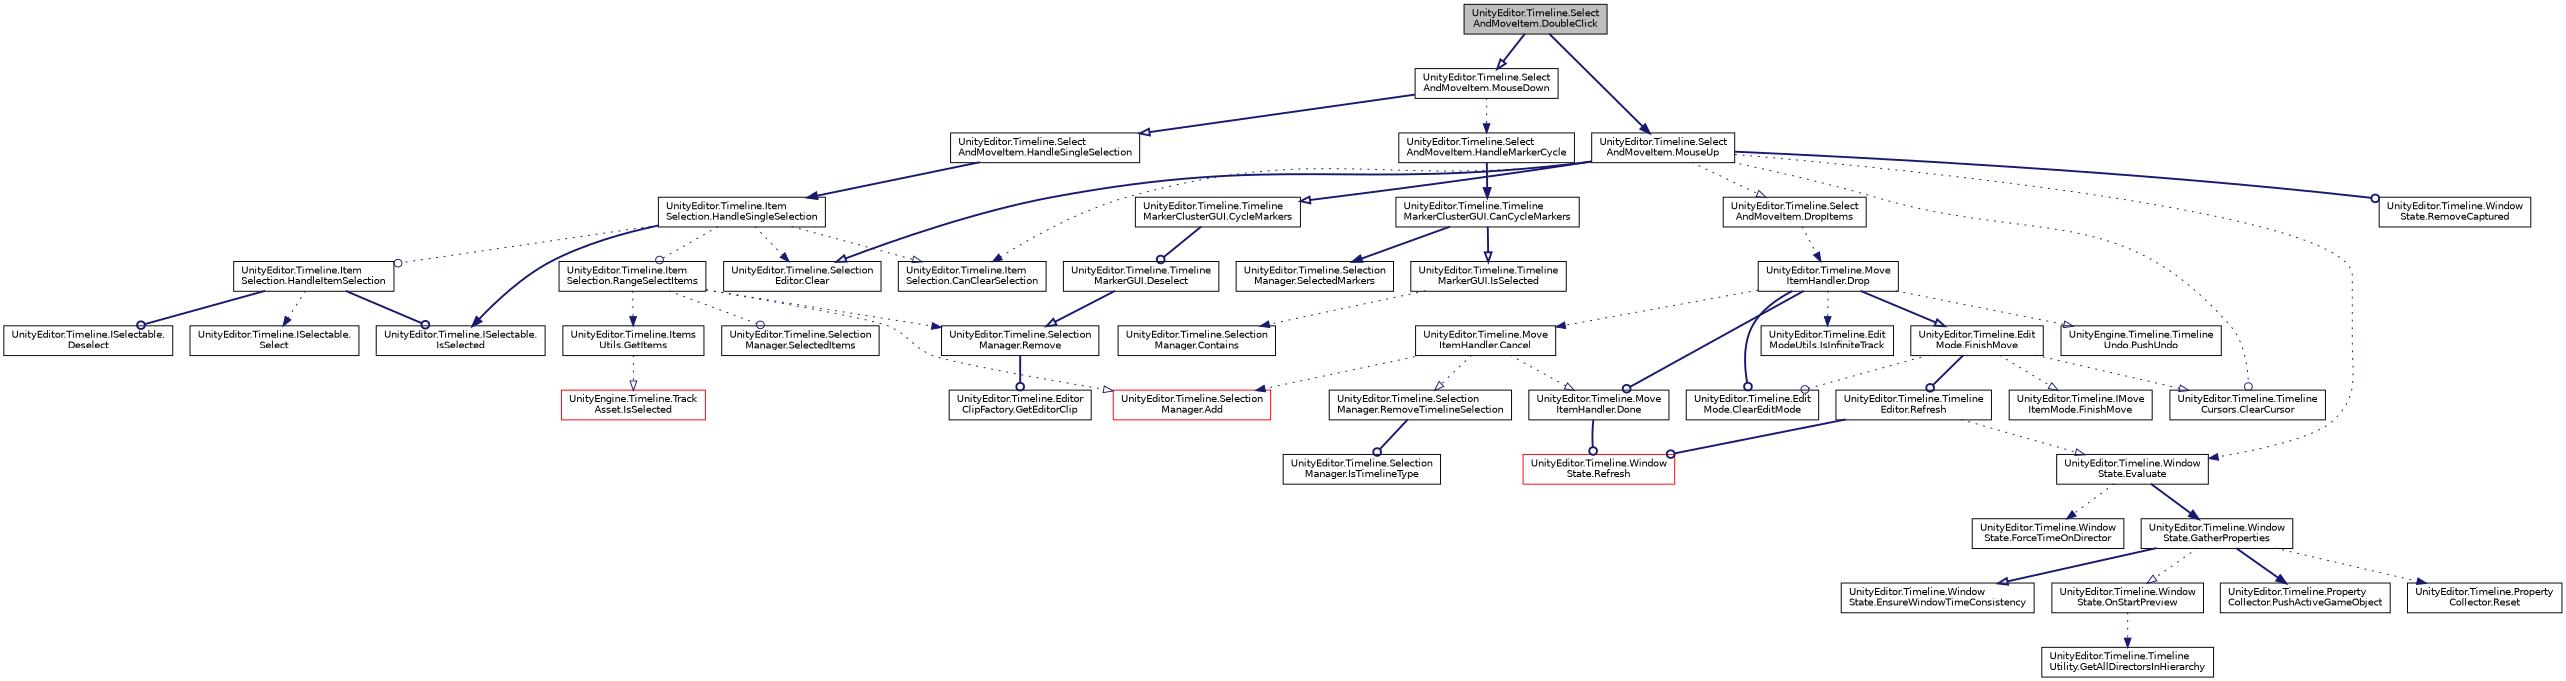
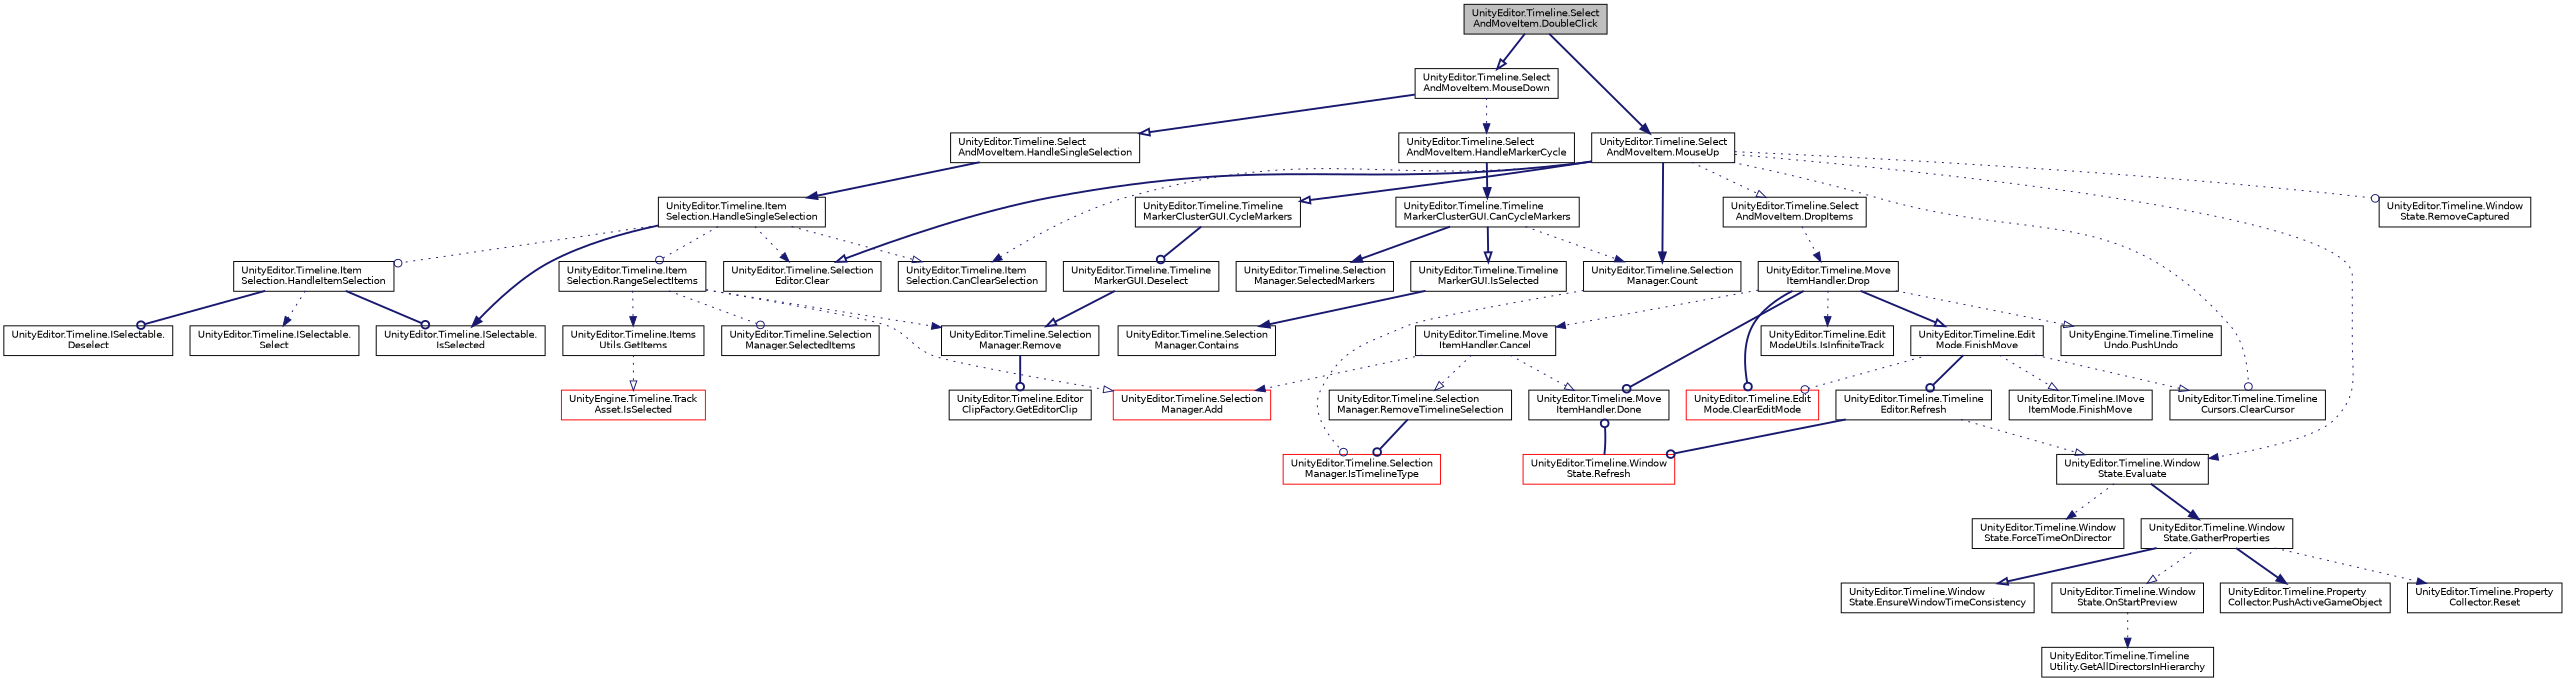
edge "UnityEditor.Timeline.Select AndMoveItem.MouseUp" -> "UnityEditor.Timeline.Window State.RemoveCaptured": style bold -> dotted
node "UnityEditor.Timeline.Selection Manager.Count": added
edge "UnityEditor.Timeline.Timeline MarkerGUI.IsSelected" -> "UnityEditor.Timeline.Selection Manager.Contains": style dotted -> bold
node "UnityEditor.Timeline.Edit Mode.ClearEditMode": color black -> red
edge "UnityEditor.Timeline.Move ItemHandler.Done" -> "UnityEditor.Timeline.Window State.Refresh": reversed
node "UnityEditor.Timeline.Selection Manager.IsTimelineType": color black -> red
